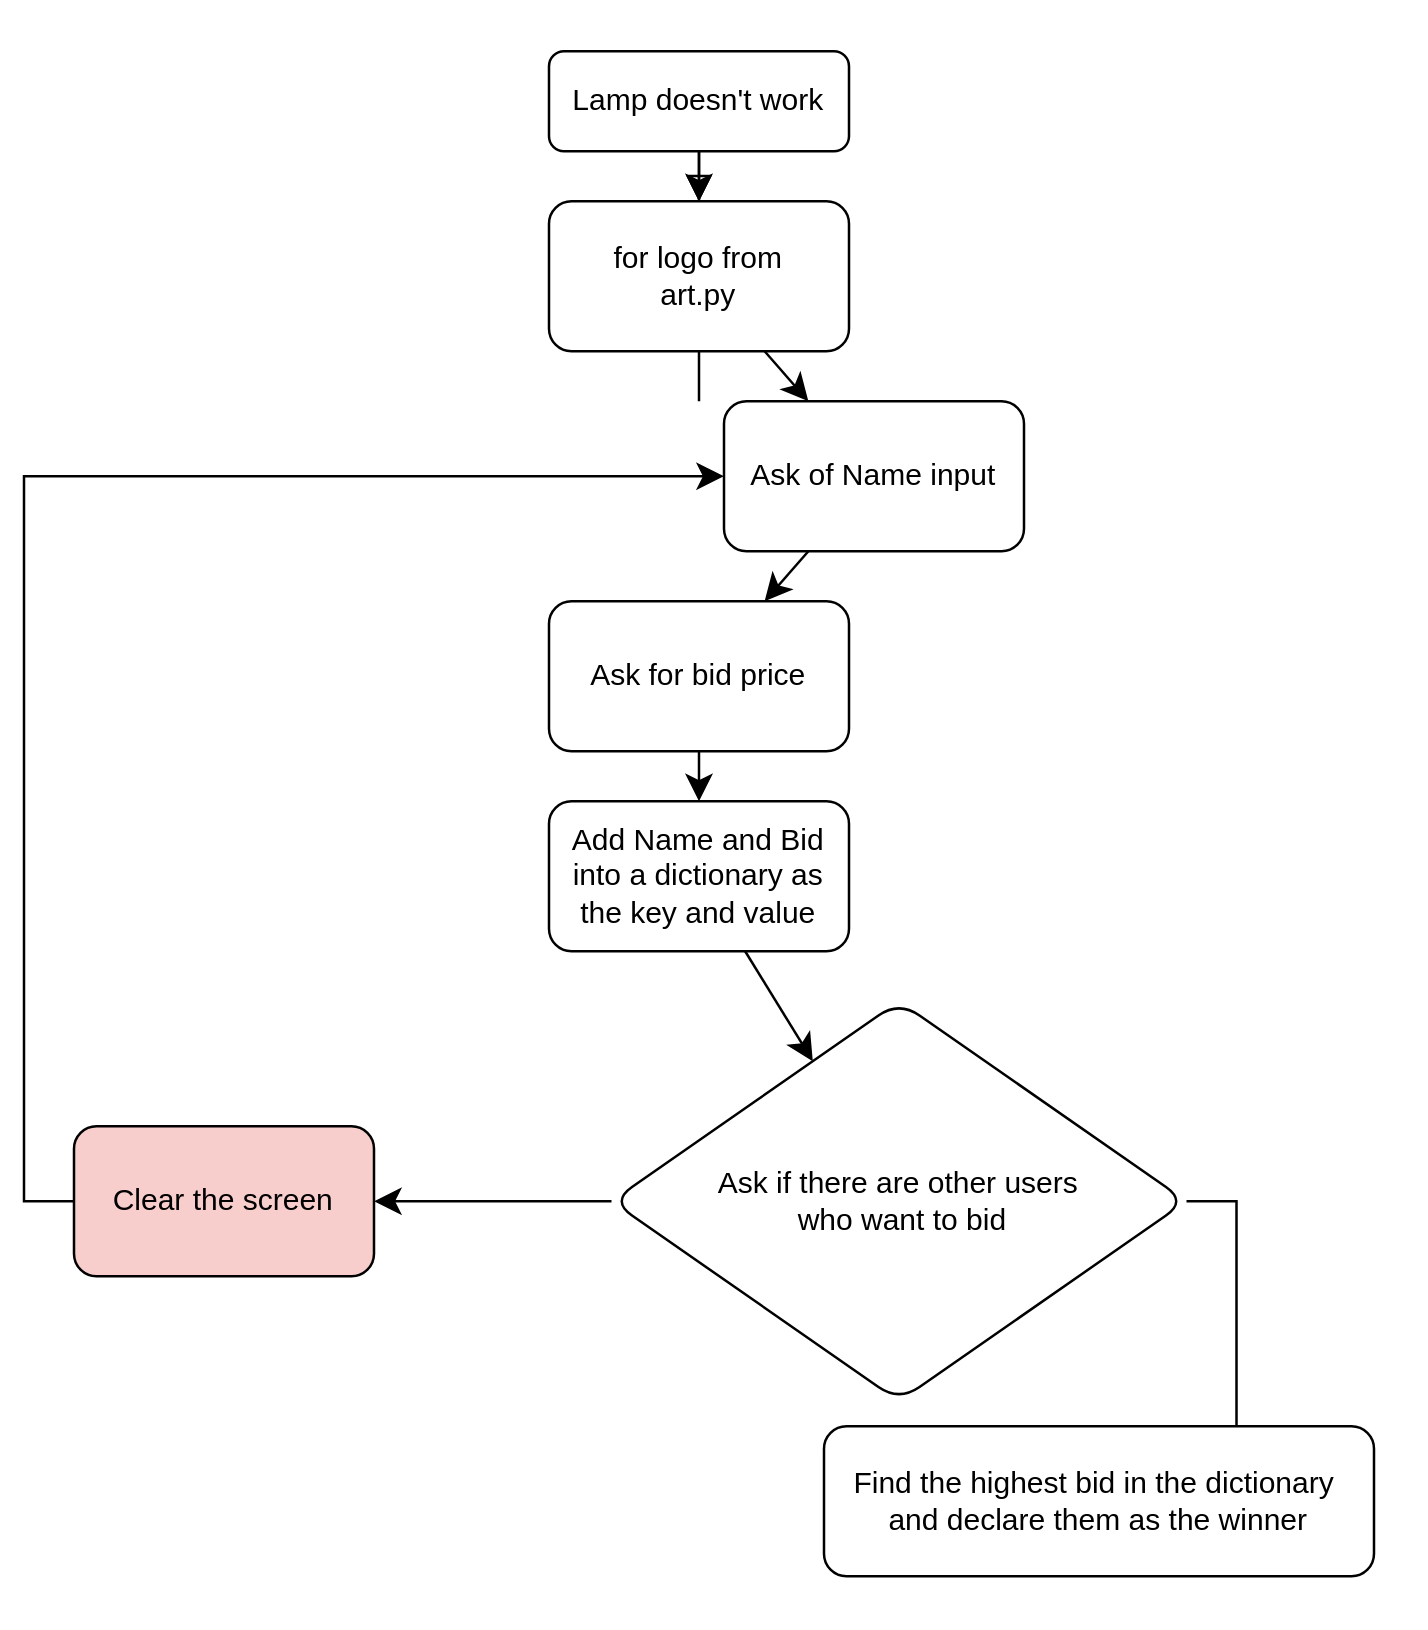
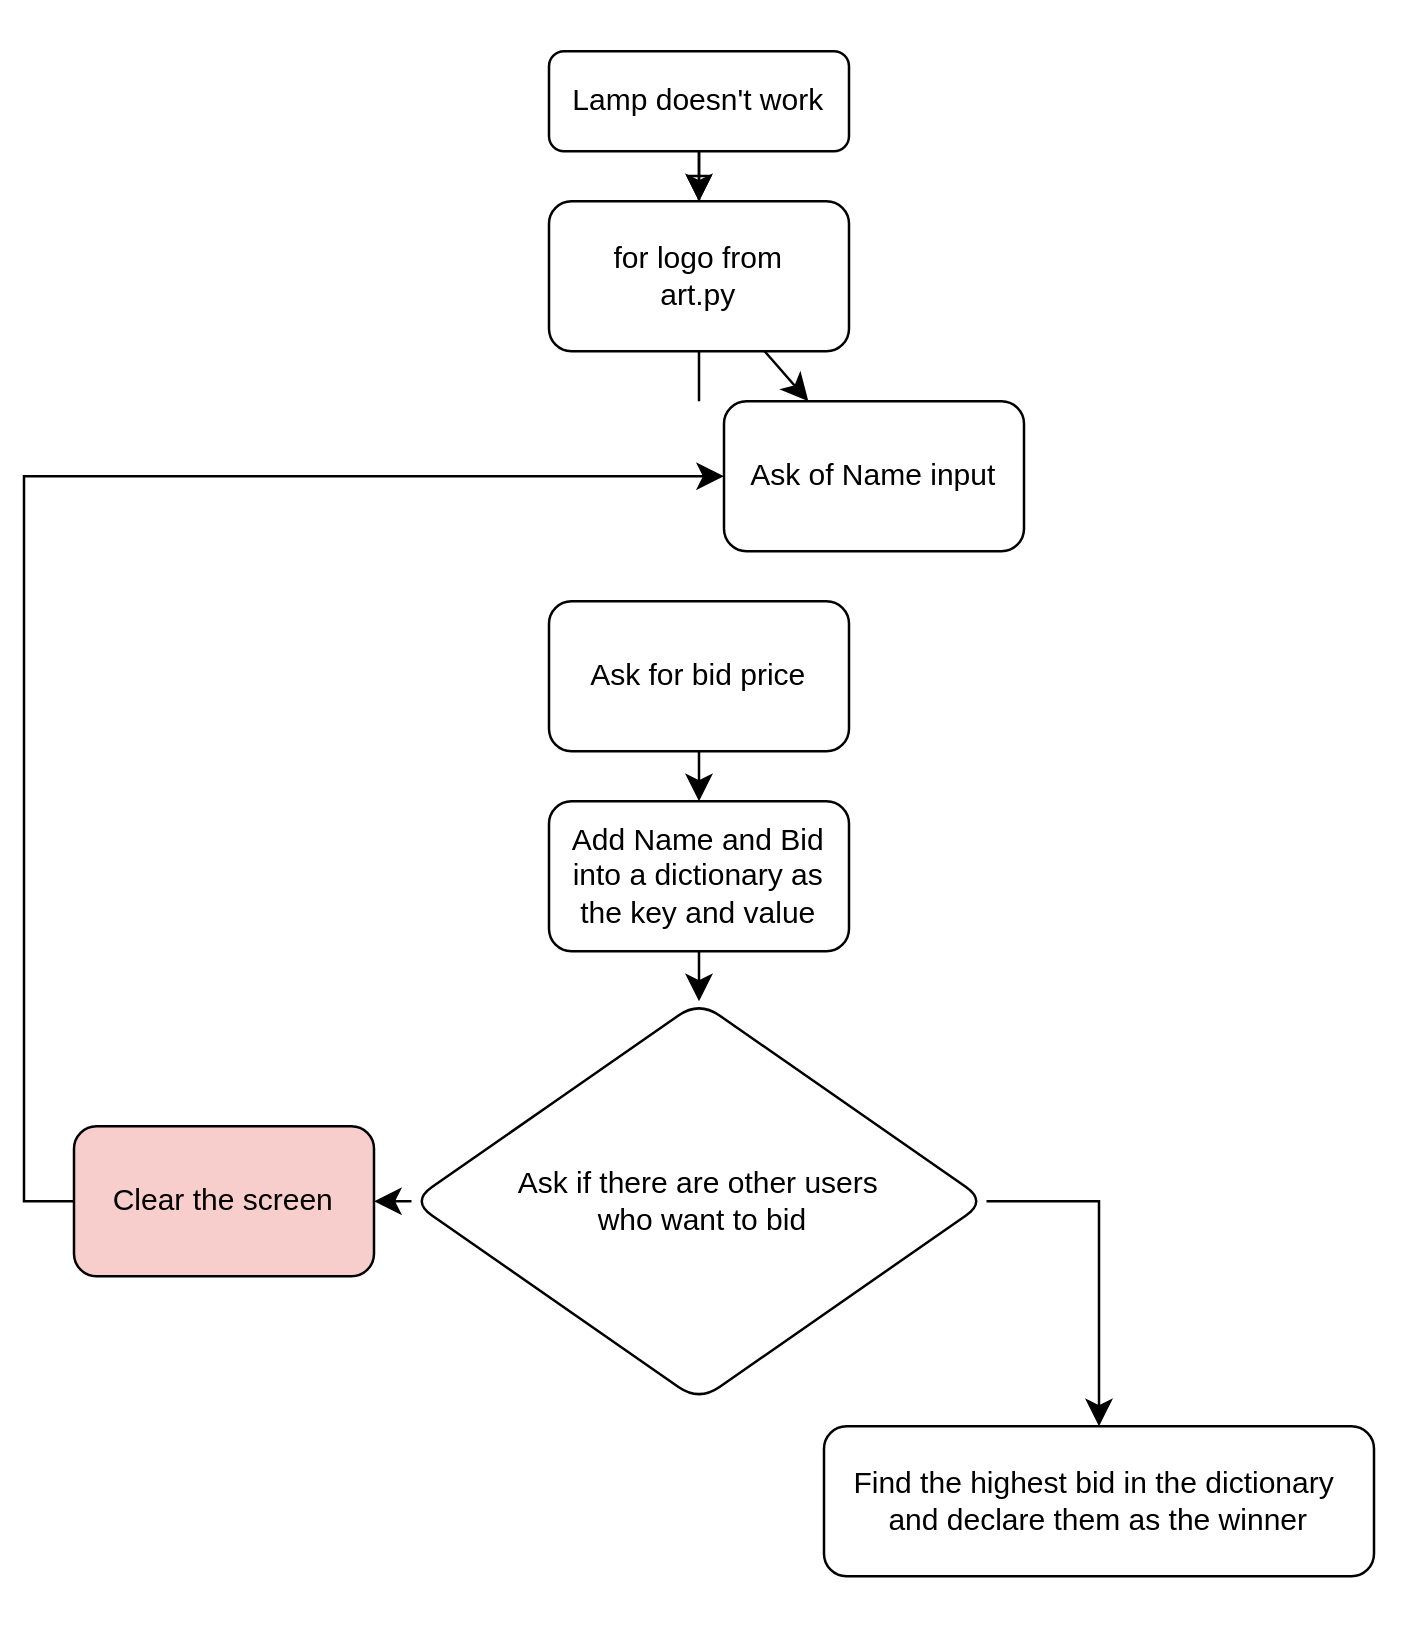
edge "Ask of Name input" -> "Ask for bid price": removed
node "Ask if there are other users who want to bid": moved (899, 1201) -> (699, 1201)
